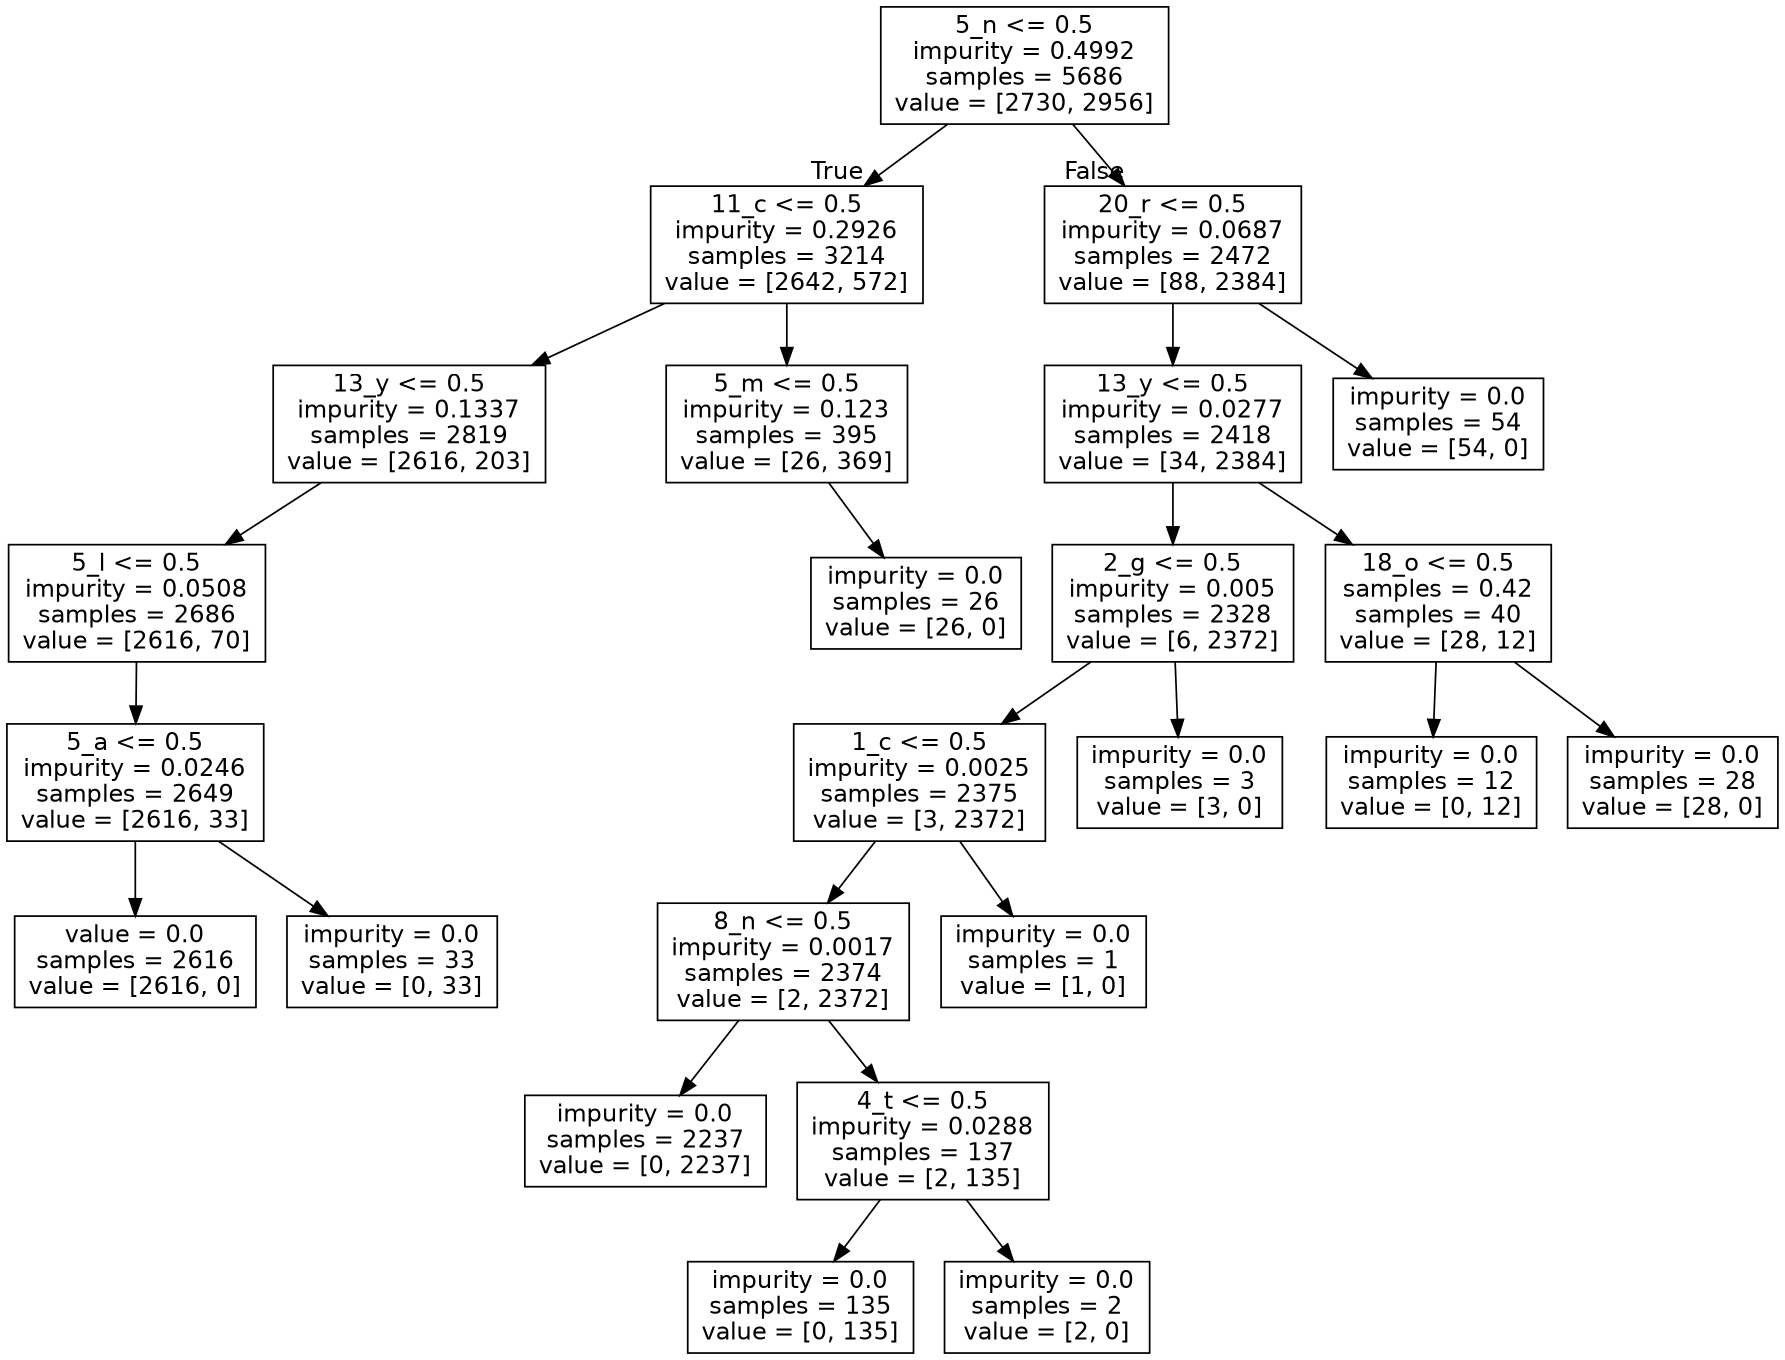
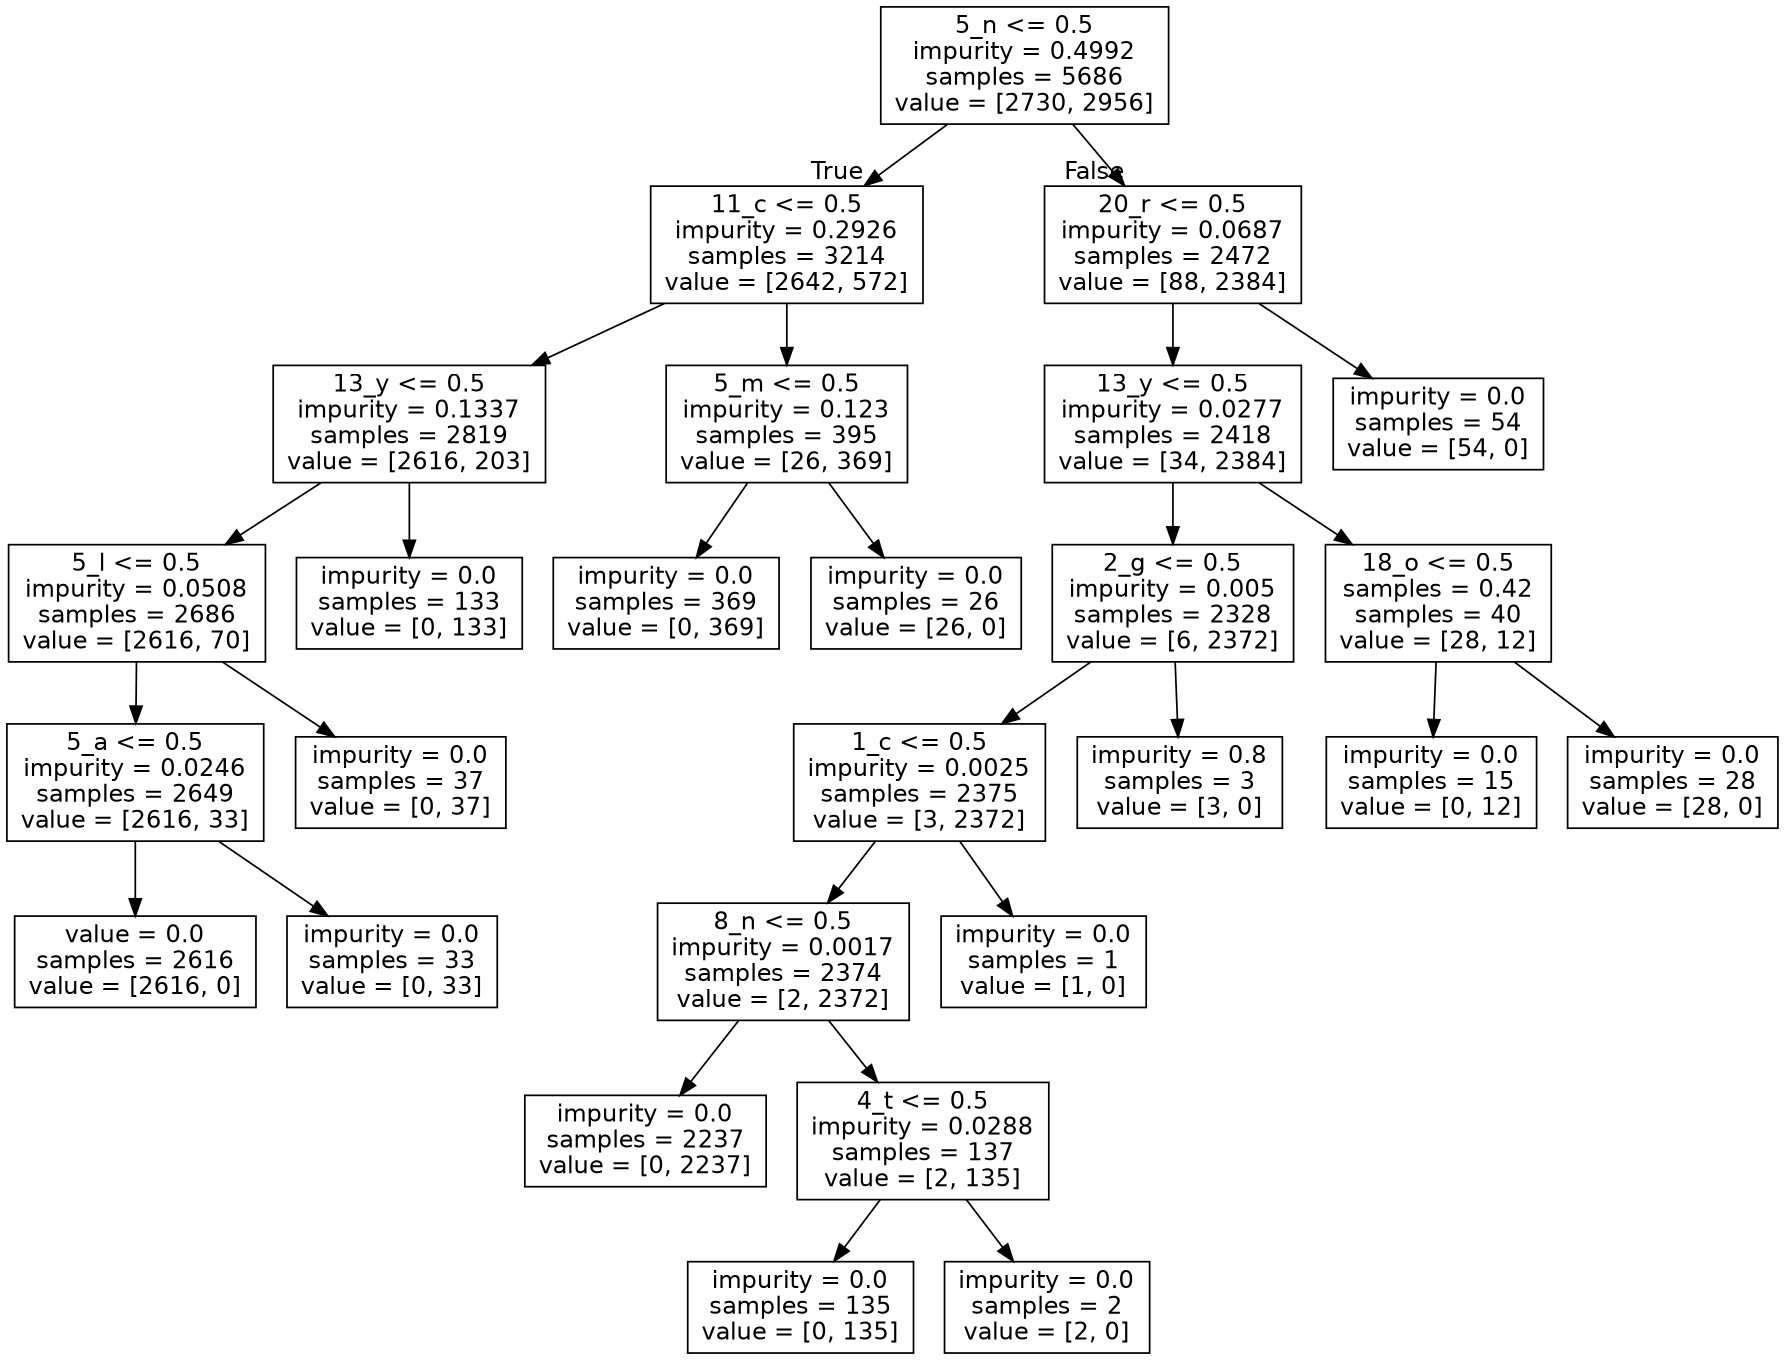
node "impurity = 0.0 samples = 133 value = [0, 133]": added
node "impurity = 0.0 samples = 369 value = [0, 369]": added
node "impurity = 0.0 samples = 37 value = [0, 37]": added
node "impurity = 0.0 samples = 3 value = [3, 0]": label "impurity = 0.0 samples = 3 value = [3, 0]" -> "impurity = 0.8 samples = 3 value = [3, 0]"
node "impurity = 0.0 samples = 12 value = [0, 12]": label "impurity = 0.0 samples = 12 value = [0, 12]" -> "impurity = 0.0 samples = 15 value = [0, 12]"
